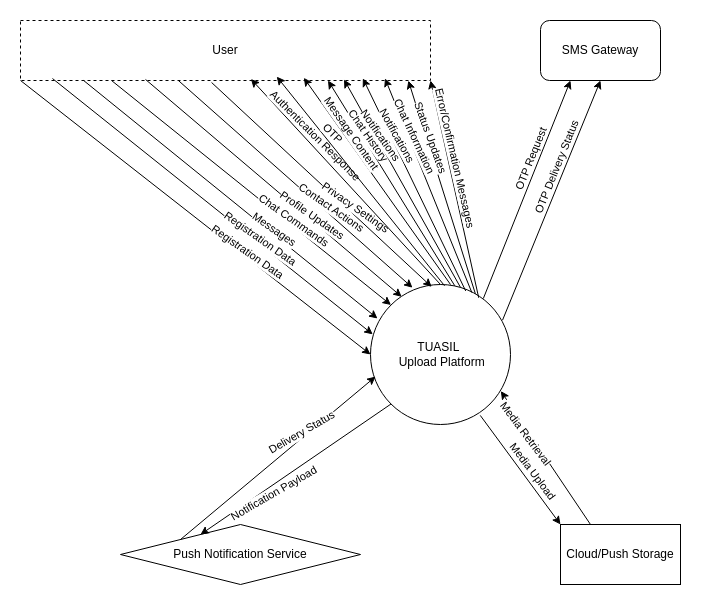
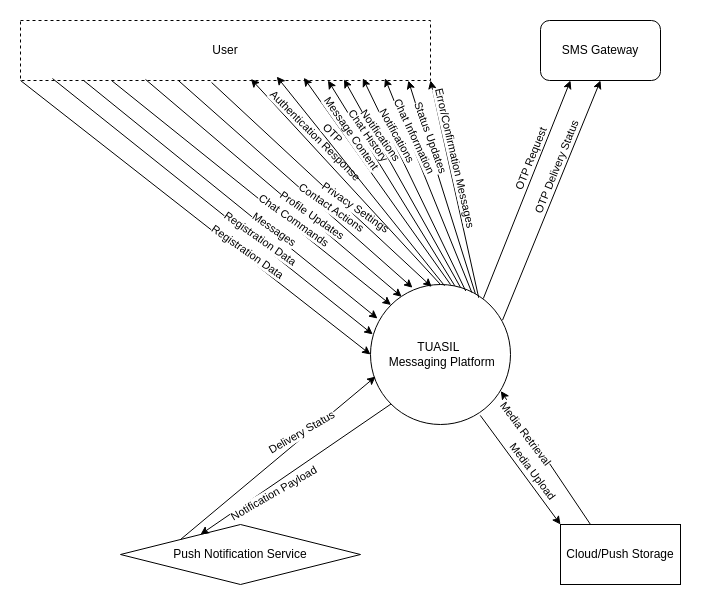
node "TUASIL Upload Platform": label "TUASIL Upload Platform" -> "TUASIL Messaging Platform"
